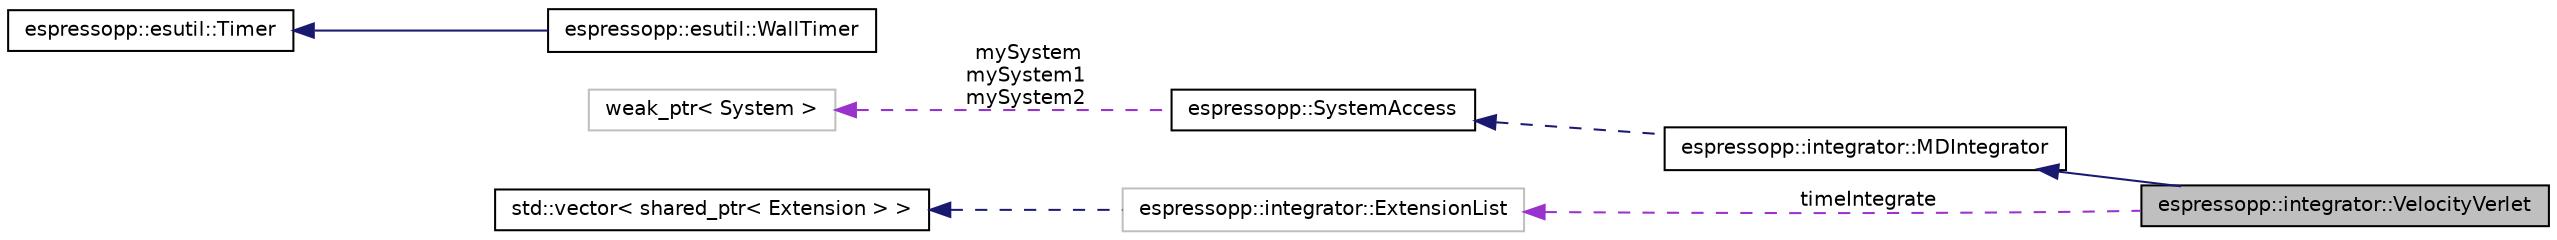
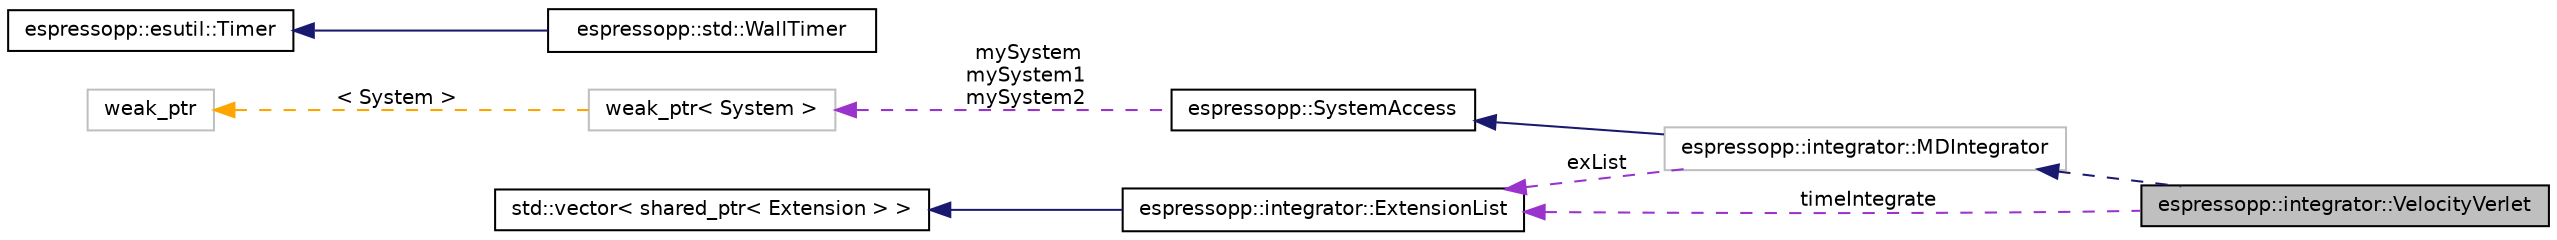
node "espressopp::esutil::WallTimer": label "espressopp::esutil::WallTimer" -> "espressopp::std::WallTimer"
node "weak_ptr": added
edge "espressopp::integrator::MDIntegrator" -> "espressopp::SystemAccess": style dashed -> solid
node "espressopp::integrator::MDIntegrator": color black -> grey75
edge "espressopp::integrator::MDIntegrator" -> "espressopp::integrator::ExtensionList": added, label "exList"
edge "espressopp::integrator::VelocityVerlet" -> "espressopp::integrator::MDIntegrator": style solid -> dashed
edge "espressopp::integrator::ExtensionList" -> "std::vector< shared_ptr< Extension > >": style dashed -> solid
node "espressopp::integrator::ExtensionList": color grey75 -> black
